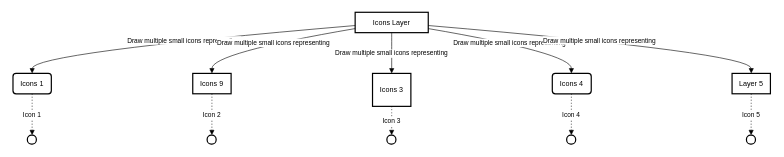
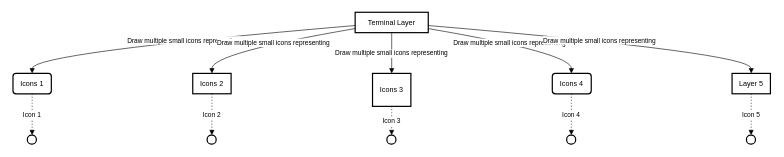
node "Icons Layer": label "Icons Layer" -> "Terminal Layer"
node "Icons 9": label "Icons 9" -> "Icons 2"
